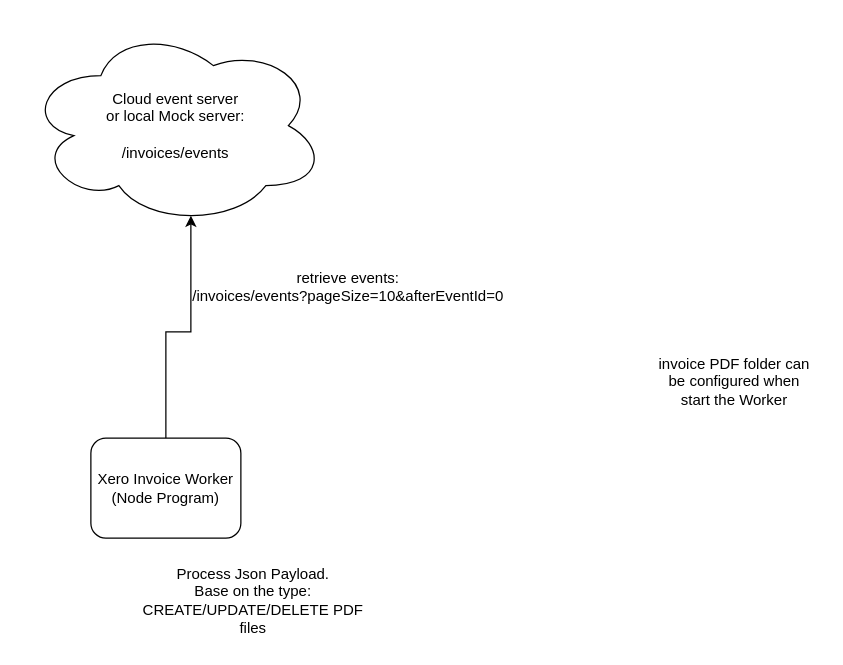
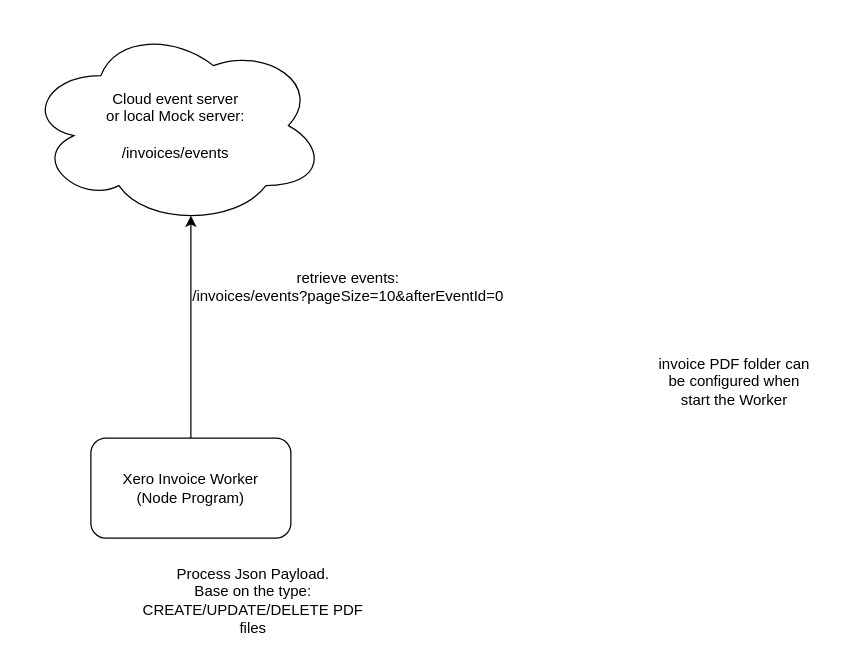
node "Xero Invoice Worker (Node Program)": size 150x100 -> 200x100
